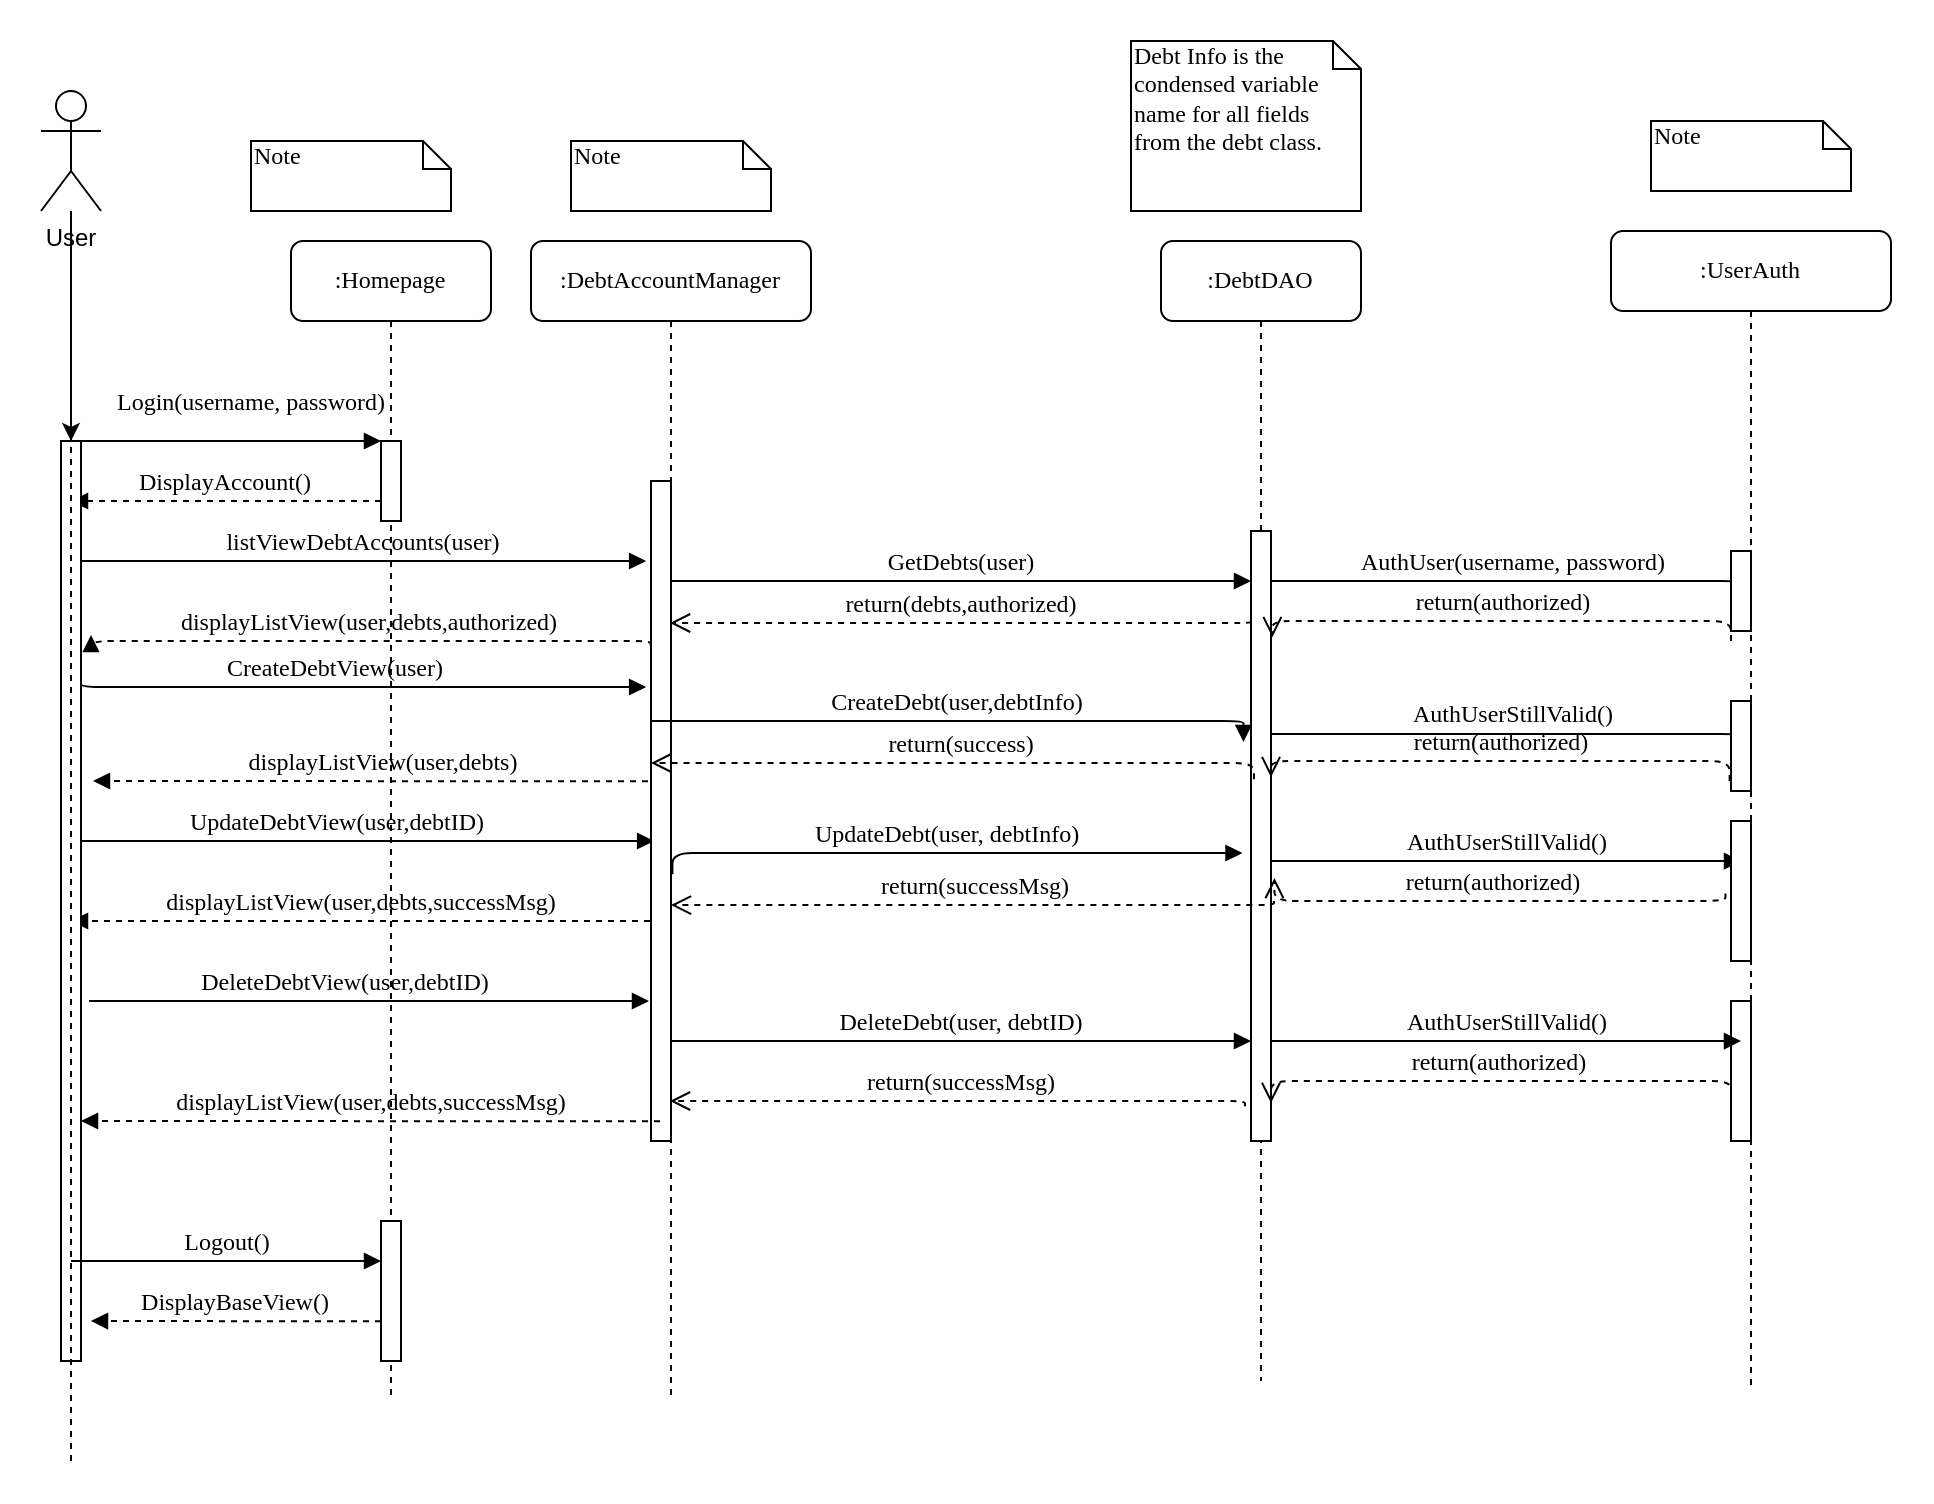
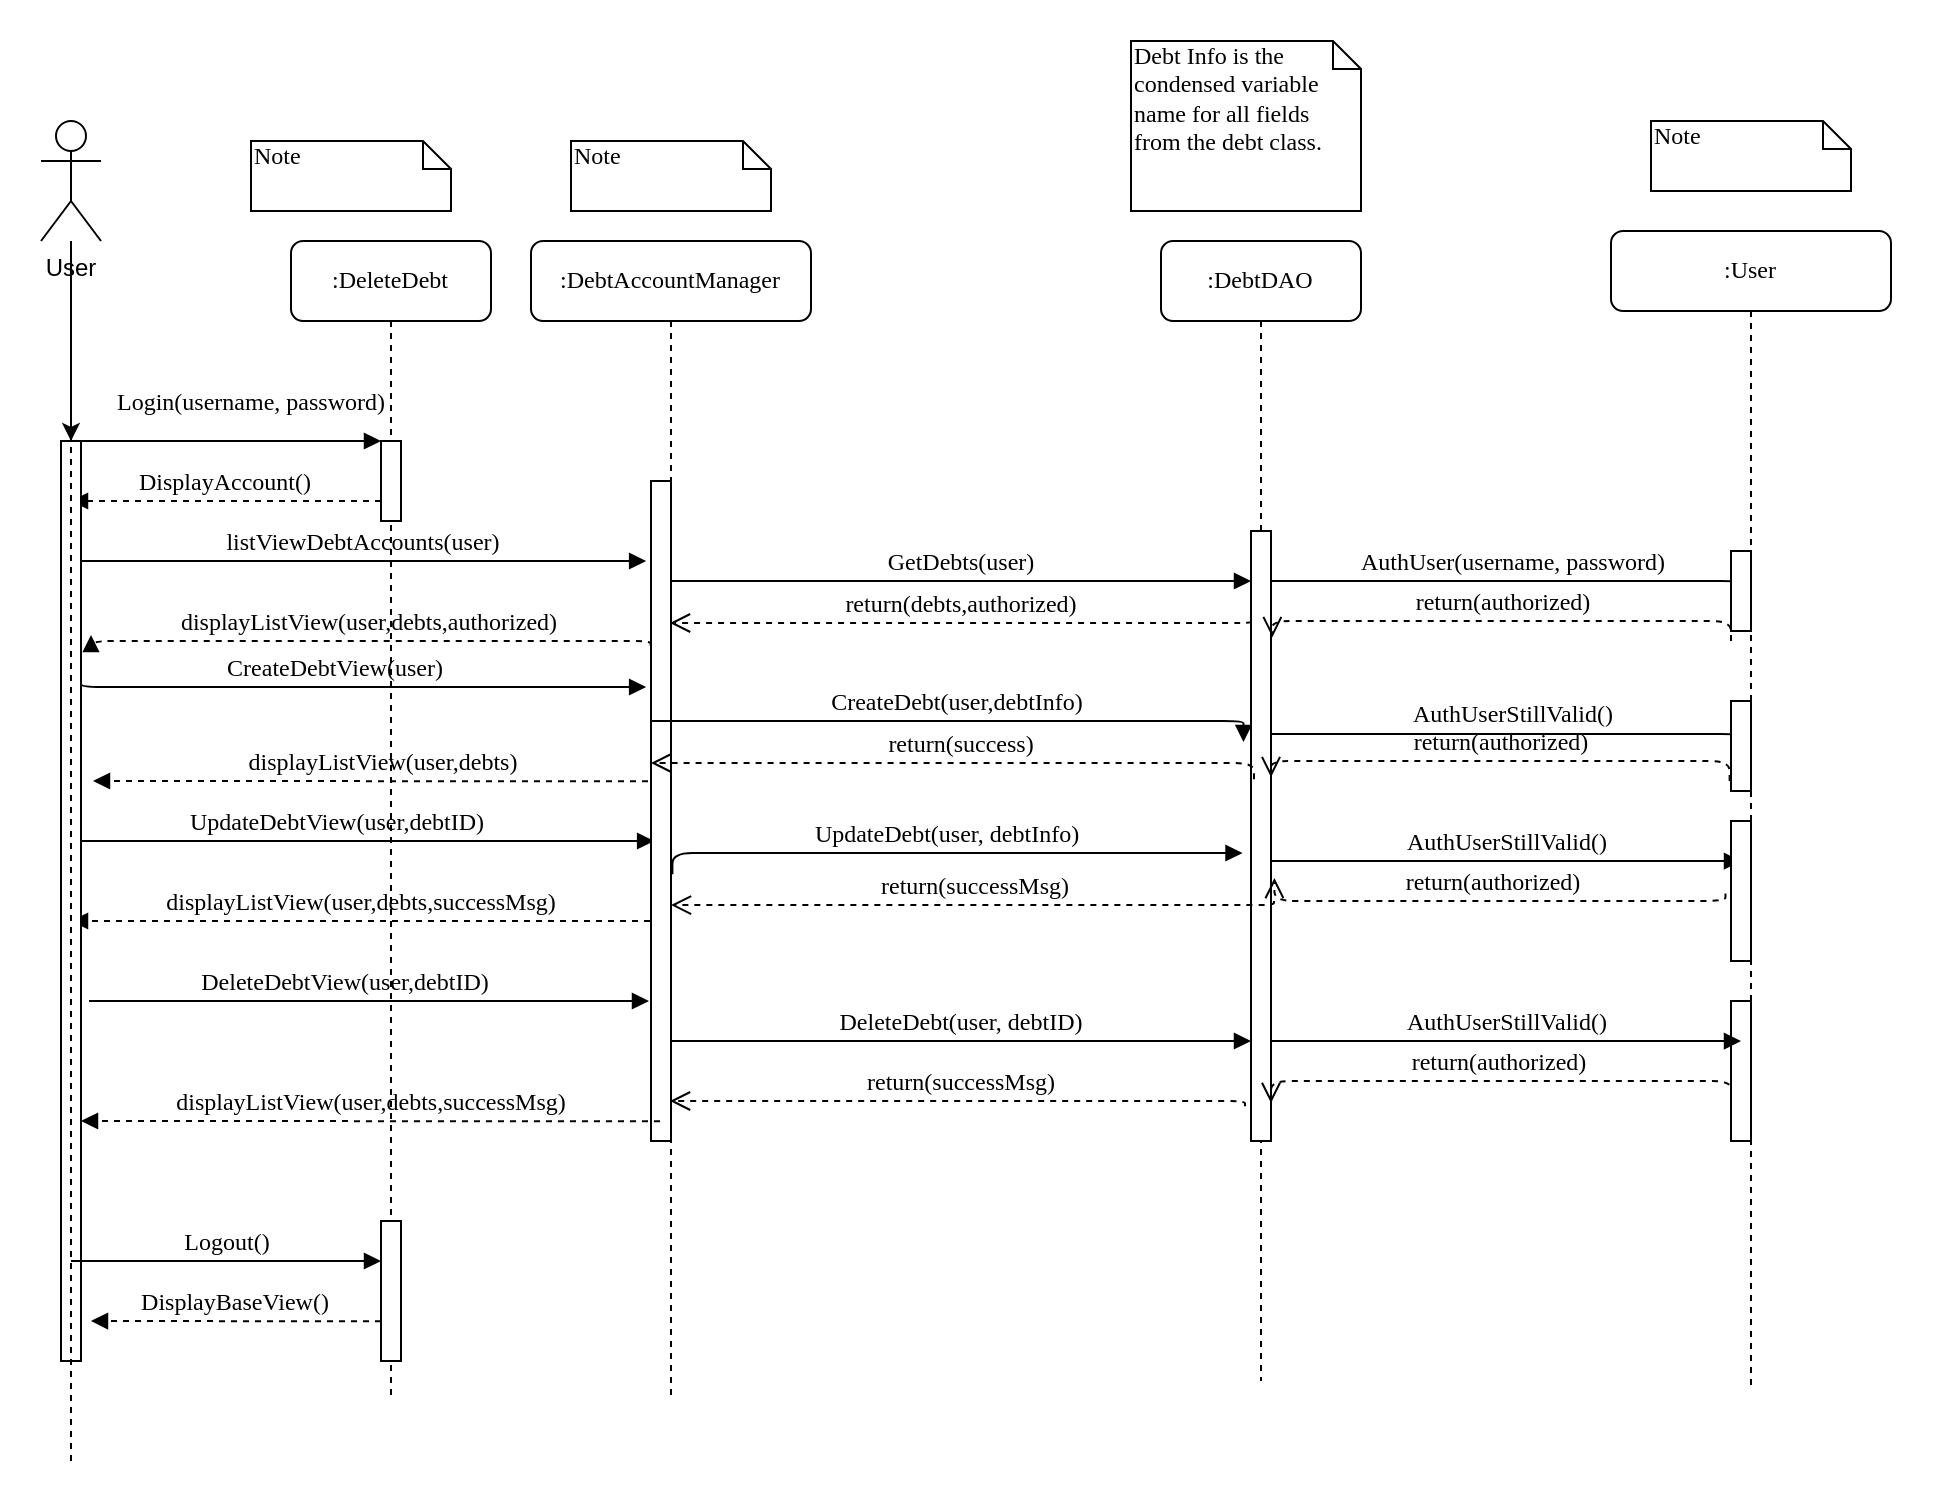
node "User": moved (71, 151) -> (71, 181)
node ":UserAuth": label ":UserAuth" -> ":User"
node ":Homepage": label ":Homepage" -> ":DeleteDebt"
